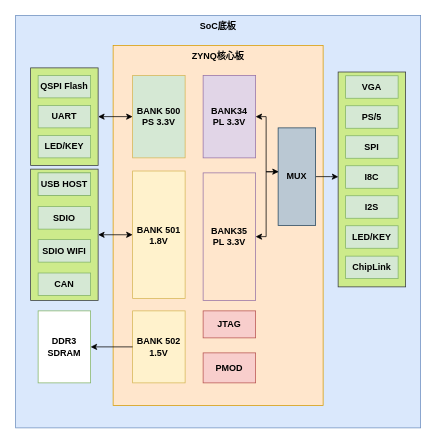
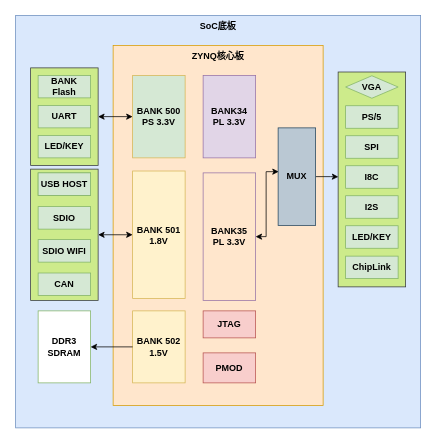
node "QSPI Flash": label "QSPI Flash" -> "BANK Flash"
node "VGA": shape rectangle -> diamond
edge "MUX" -> "BANK34 PL 3.3V": removed
